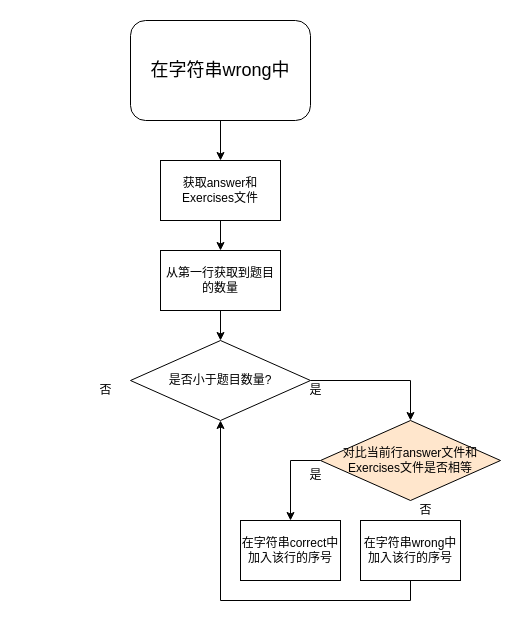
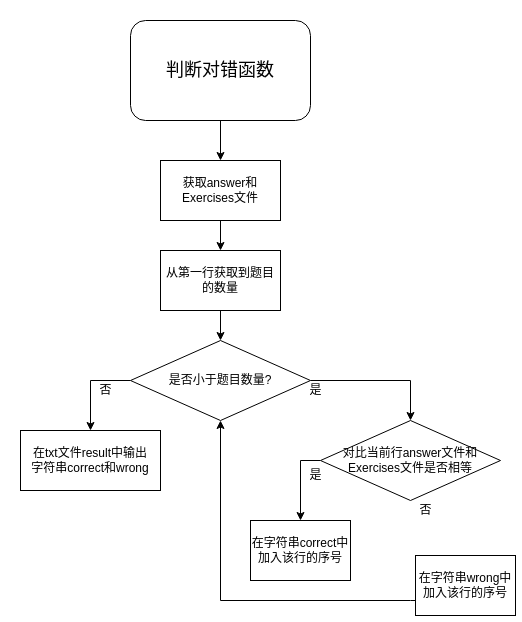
node "在字符串wrong中": label "在字符串wrong中" -> "判断对错函数"
edge "是否小于题目数量?" -> "在txt文件result中输出 字符串correct和wrong": added
node "在txt文件result中输出 字符串correct和wrong": added
node "对比当前行answer文件和Exercises文件是否相等": fillcolor #ffe6cc -> #ffffff
node "在字符串correct中 加入该行的序号": moved (291, 551) -> (301, 551)
node "在字符串wrong中 加入该行的序号": moved (411, 551) -> (466, 586)
